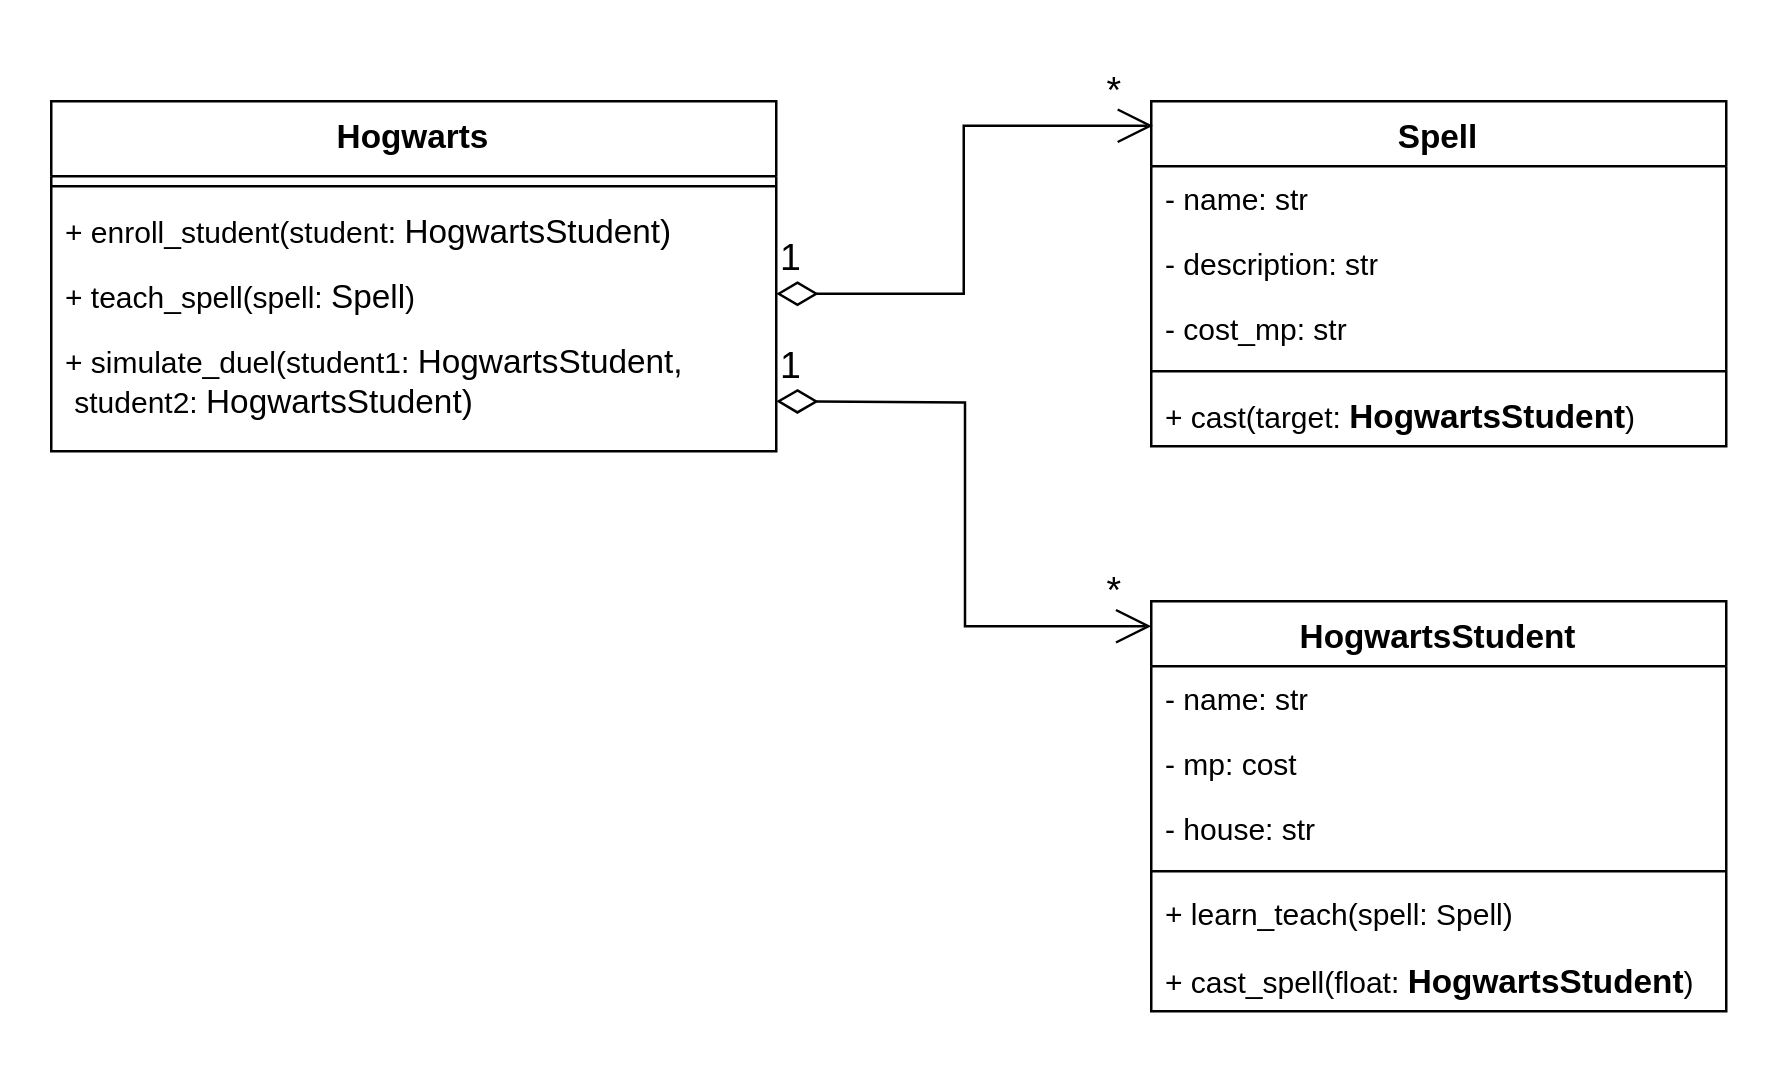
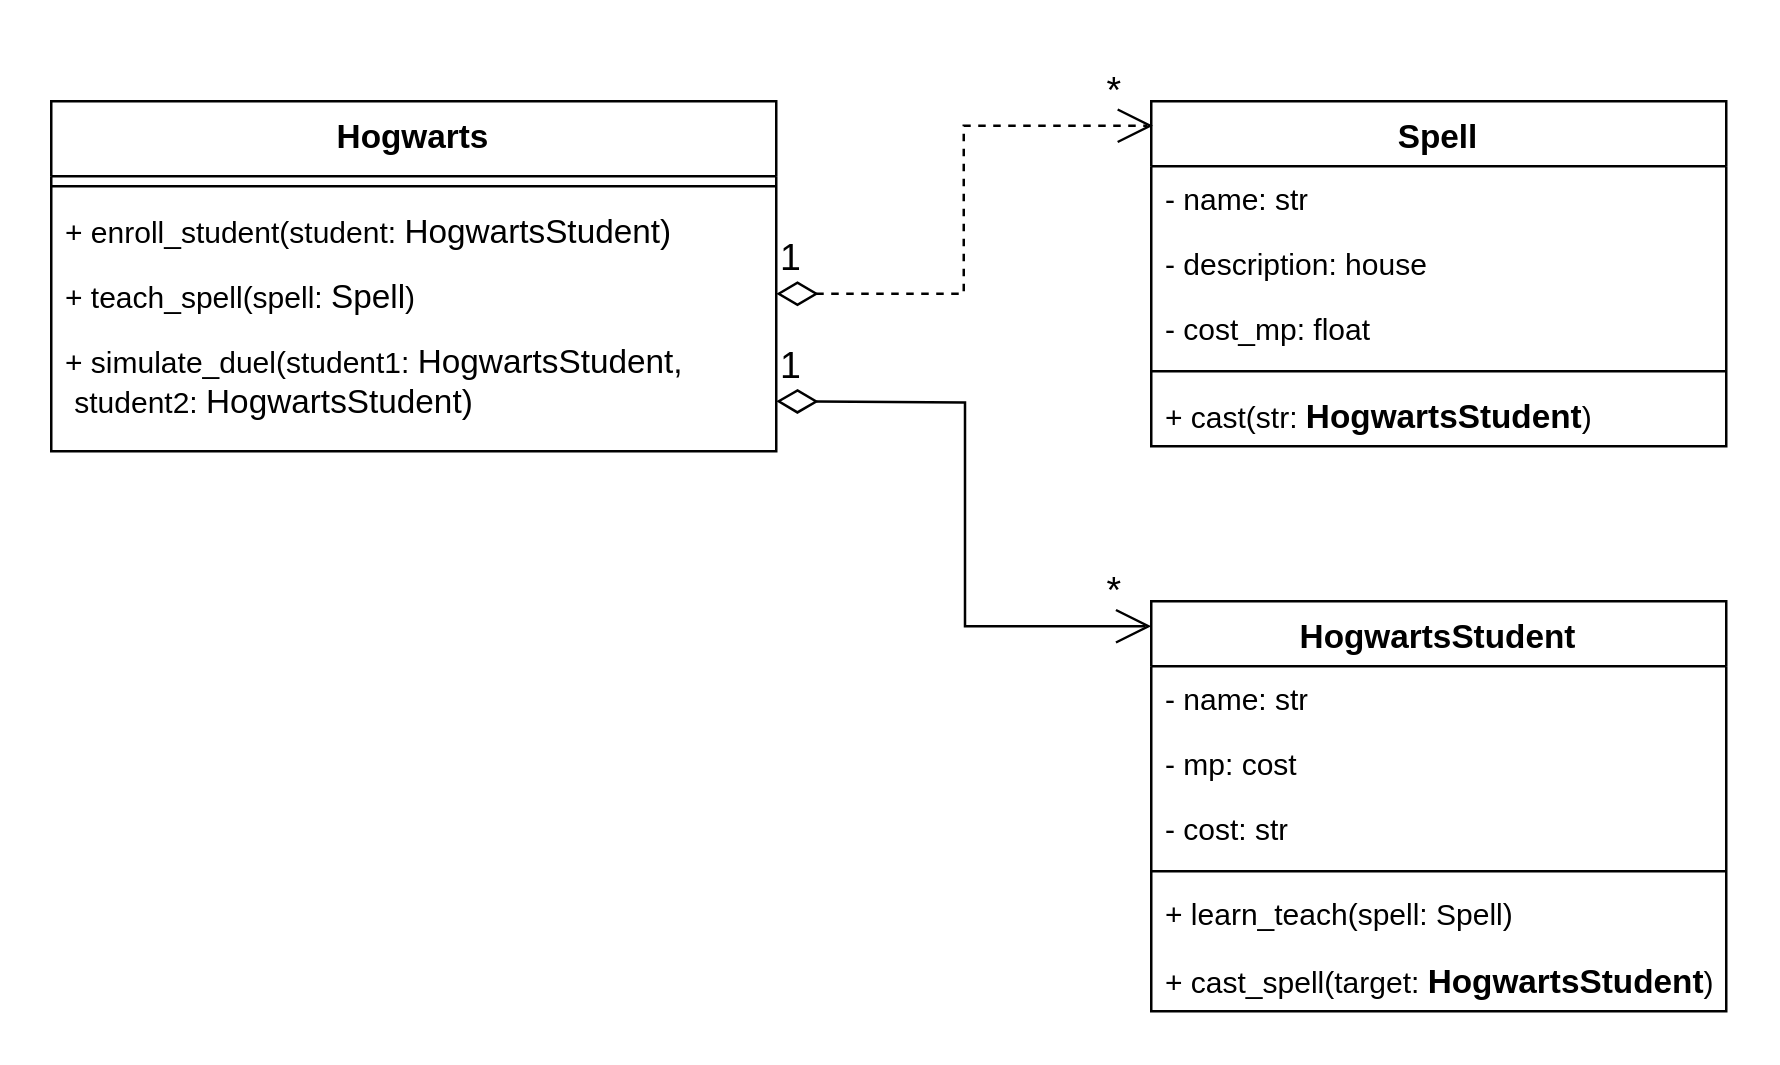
edge "Spell" -- "+ teach_spell(spell: Spell)": style solid -> dashed
node "- description: str": label "- description: str" -> "- description: house"
node "- cost_mp: str": label "- cost_mp: str" -> "- cost_mp: float"
node "+ cast(target: HogwartsStudent)": label "+ cast(target: HogwartsStudent)" -> "+ cast(str: HogwartsStudent)"
node "- house: str": label "- house: str" -> "- cost: str"
node "+ cast_spell(float: HogwartsStudent)": label "+ cast_spell(float: HogwartsStudent)" -> "+ cast_spell(target: HogwartsStudent)"
